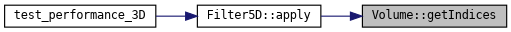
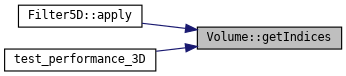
edge "test_performance_3D" -> "Filter5D::apply": now "test_performance_3D" -> "Volume::getIndices"
